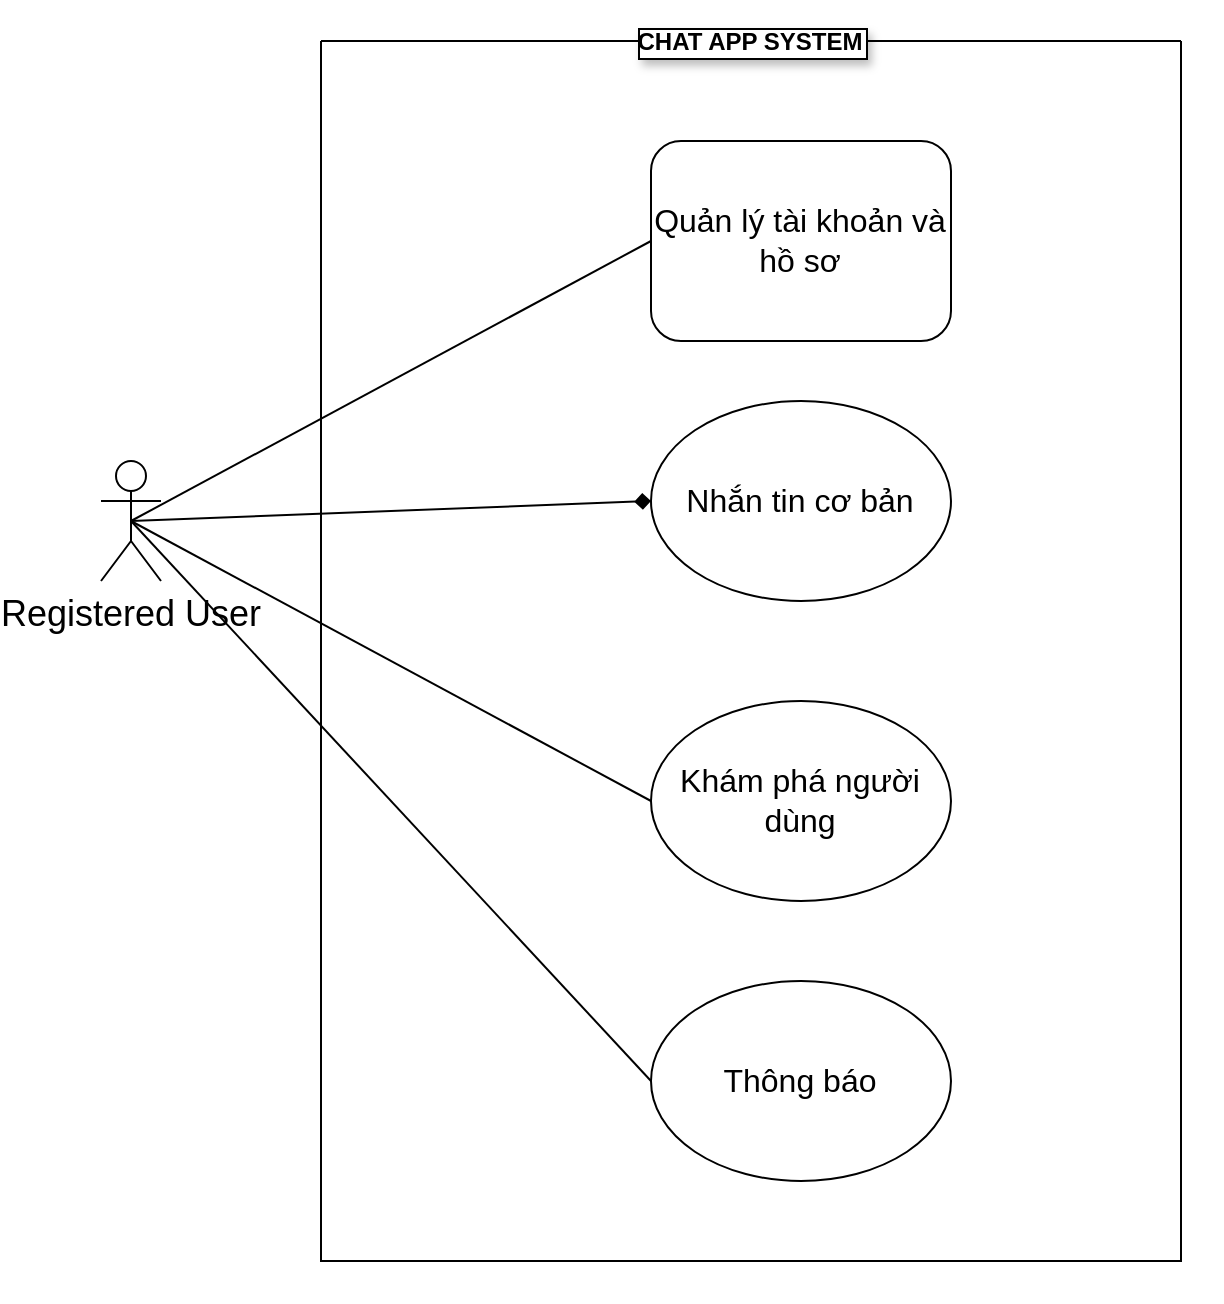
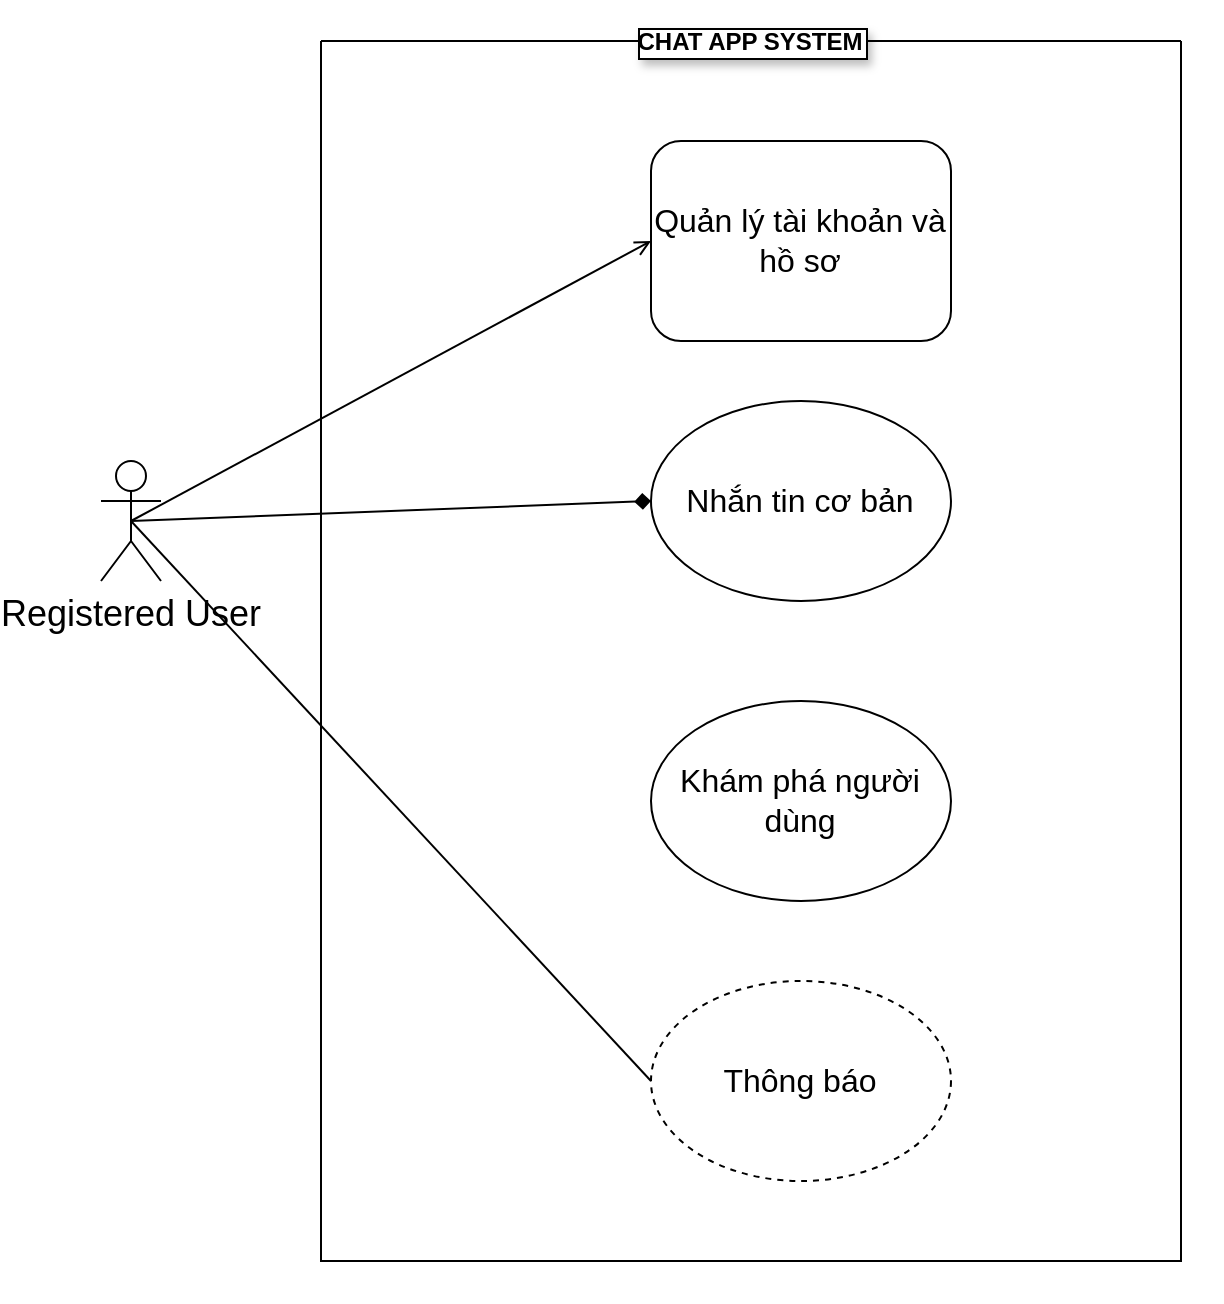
edge "Quản lý tài khoản và hồ sơ" -- "Registered User": arrowhead none -> open
edge "Registered User" -- "Khám phá người dùng": removed
node "Thông báo": style solid -> dashed
